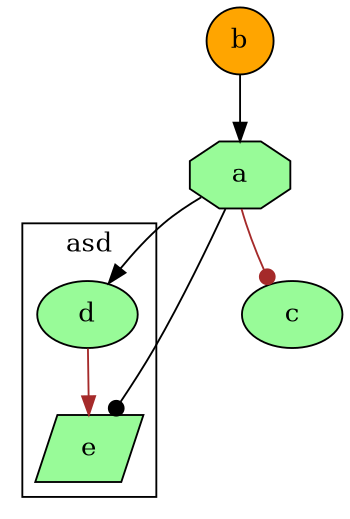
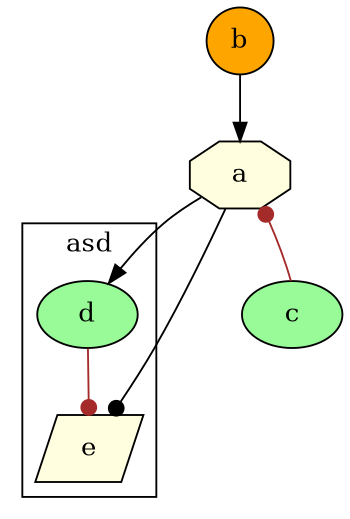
node "a": fillcolor palegreen -> lightyellow
edge "a" -> "c": reversed
edge "d" -> "e": arrowhead normal -> dot
node "e": fillcolor palegreen -> lightyellow
